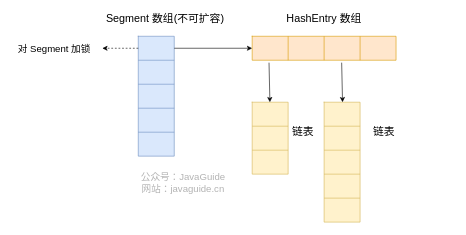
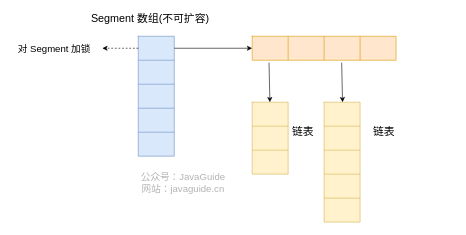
node "Segment 数组(不可扩容)": moved (165, 18) -> (150, 18)
node "HashEntry 数组": removed
